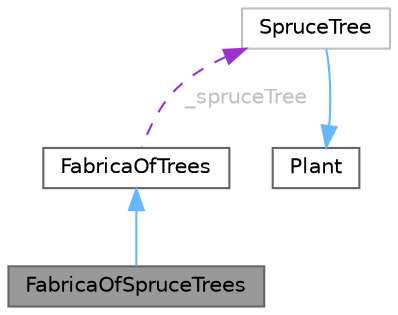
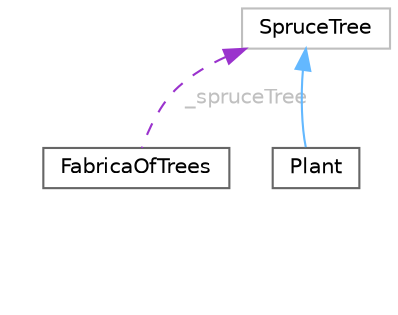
edge "SpruceTree" -> "Plant": reversed
node "FabricaOfSpruceTrees": removed
